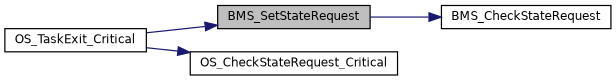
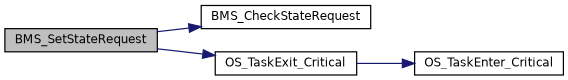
edge "OS_TaskExit_Critical" -> "BMS_SetStateRequest": reversed
node "OS_CheckStateRequest_Critical": label "OS_CheckStateRequest_Critical" -> "OS_TaskEnter_Critical"
